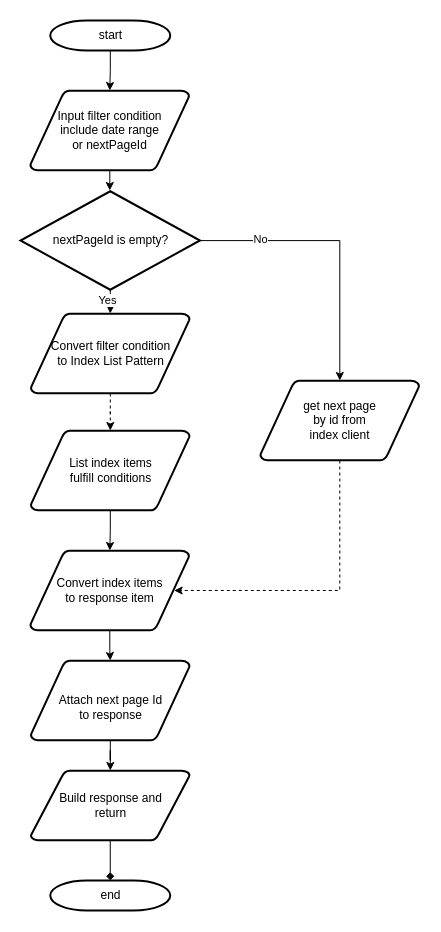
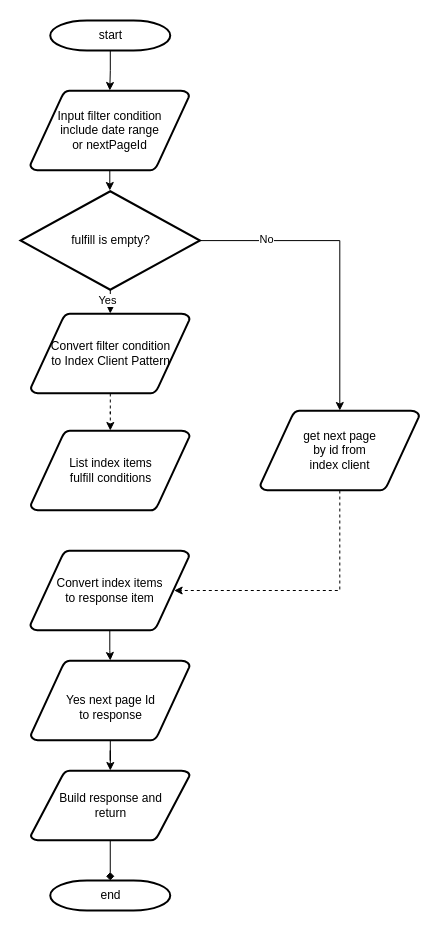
node "nextPageId is empty?": label "nextPageId is empty?" -> "fulfill is empty?"
node "Convert filter condition to Index List Pattern": label "Convert filter condition to Index List Pattern" -> "Convert filter condition to Index Client Pattern"
node "get next page by id from index client": moved (340, 421) -> (340, 451)
edge "List index items fulfill conditions" -> "Convert index items to response item": removed
node "Attach next page Id to response": label "Attach next page Id to response" -> "Yes next page Id to response"
